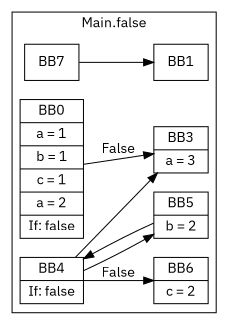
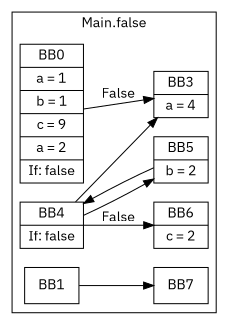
edge "BB7" -> "BB1": reversed
node "BB3": text "a = 3" -> "a = 4"
node "BB0": text "c = 1" -> "c = 9"
